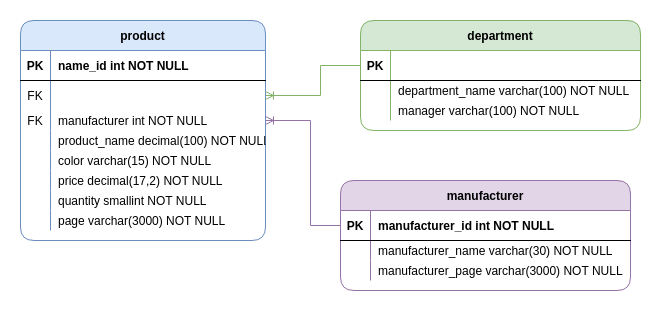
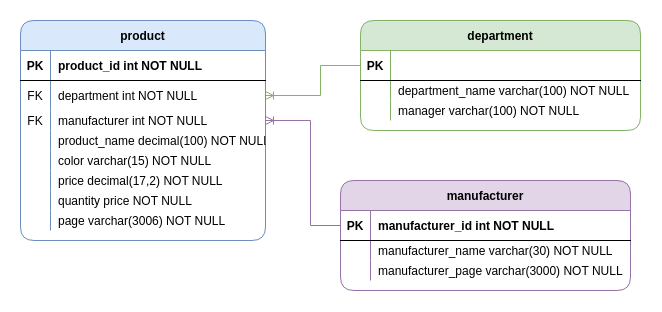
node "name_id int NOT NULL": label "name_id int NOT NULL" -> "product_id int NOT NULL"
node "department int NOT NULL": added
node "quantity smallint NOT NULL": label "quantity smallint NOT NULL" -> "quantity price NOT NULL"
node "page varchar(3000) NOT NULL": label "page varchar(3000) NOT NULL" -> "page varchar(3006) NOT NULL"
